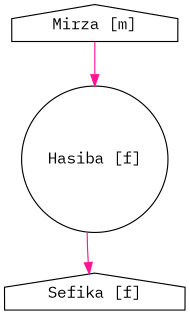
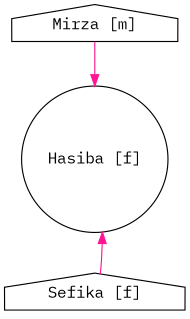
edge "Hasiba [f]" -> "Sefika [f]": reversed
